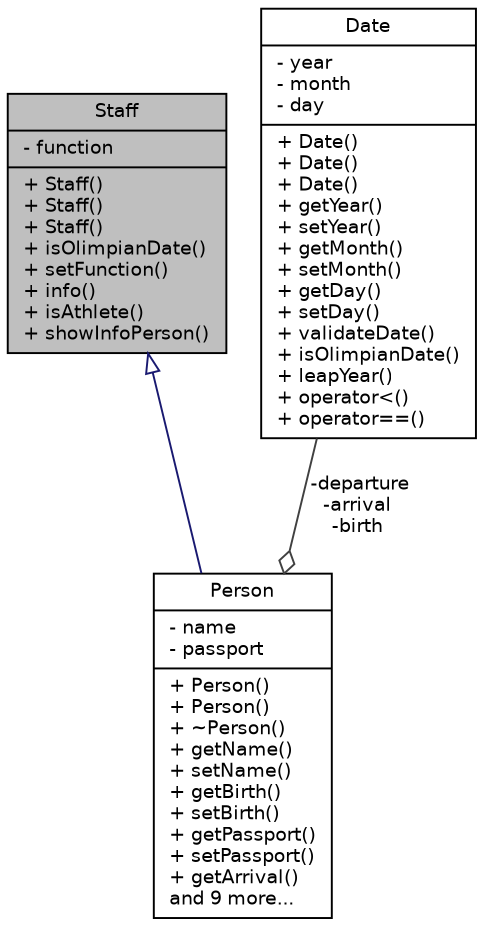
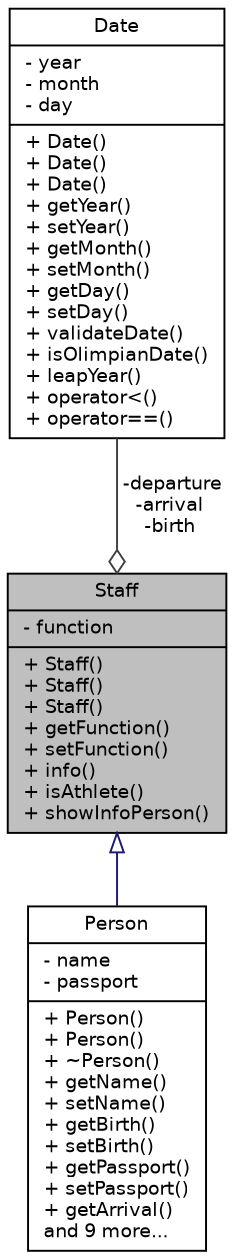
node "Staff": text "+ isOlimpianDate()" -> "+ getFunction()"
edge "Date" -> "Person": now "Date" -> "Staff"
